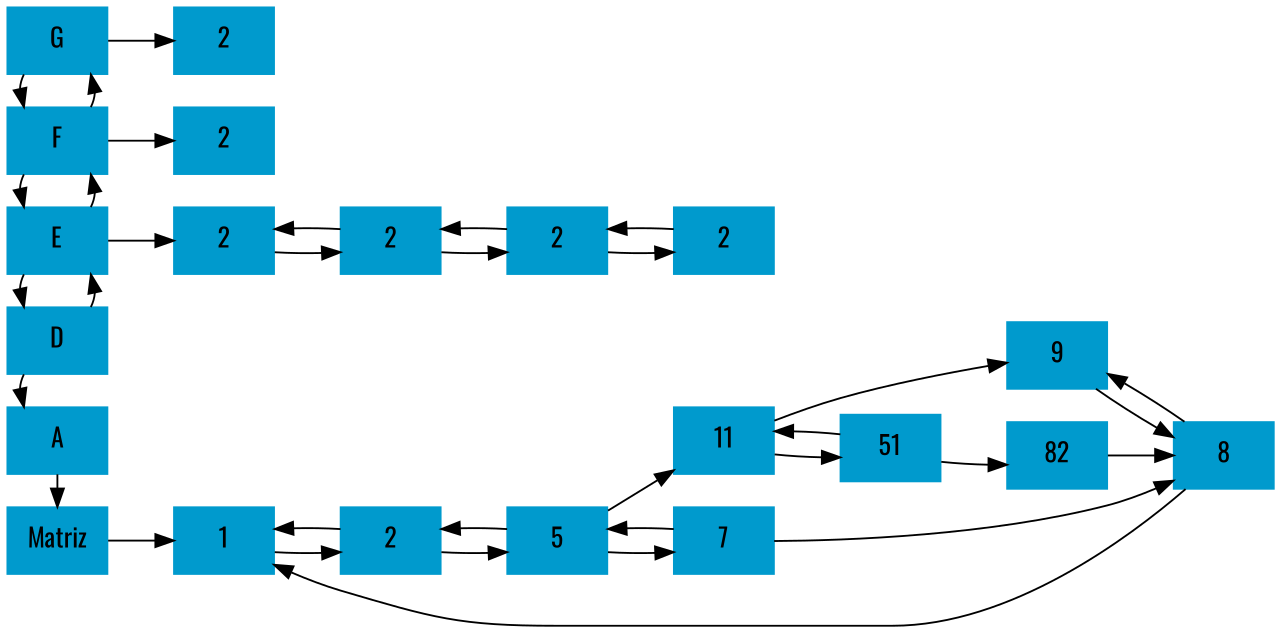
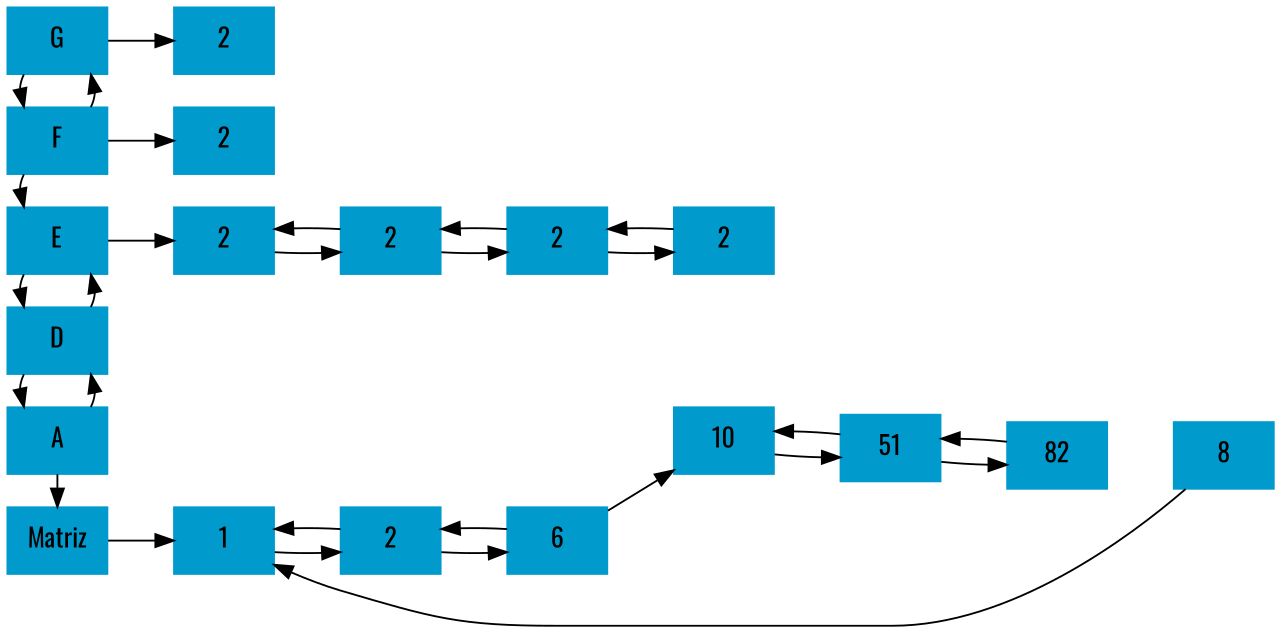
edge "E" -> "F": removed
node "9": removed
edge "A" -> "D": added
node "11": label "11" -> "10"
edge "82" -> "8": now "82" -> "51"
node "5": label "5" -> "6"
node "7": removed
